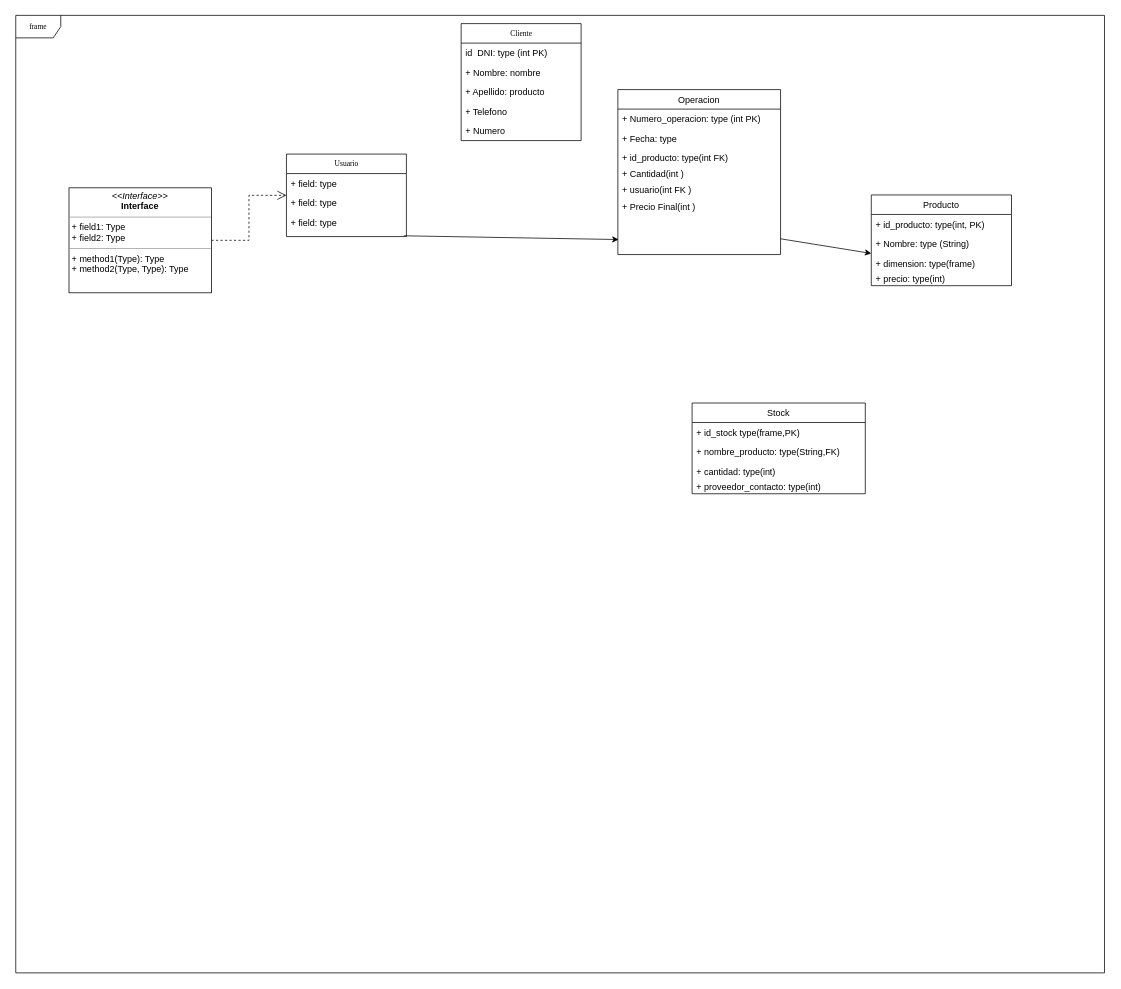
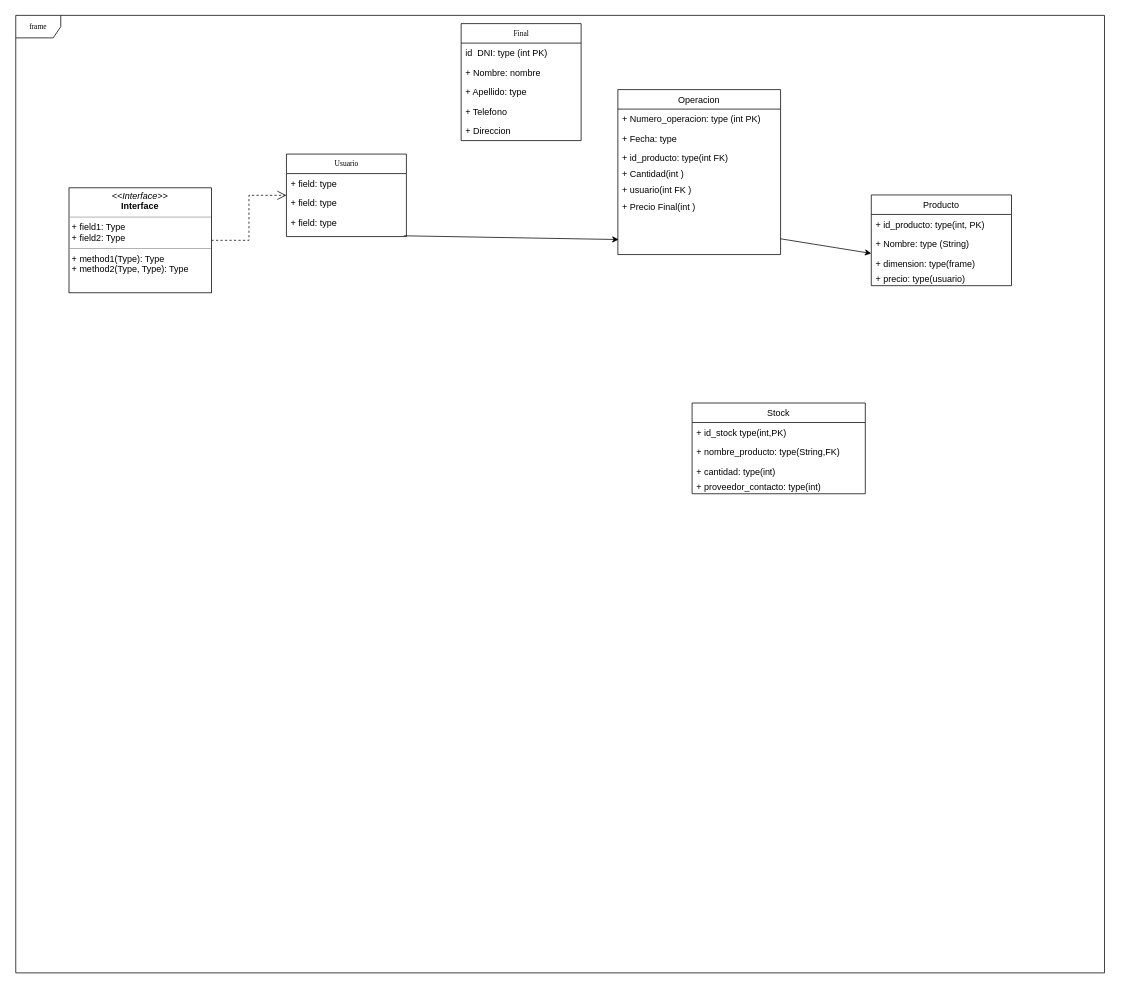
node "Cliente": label "Cliente" -> "Final"
node "+ Apellido: producto": label "+ Apellido: producto" -> "+ Apellido: type"
node "+ Numero": label "+ Numero" -> "+ Direccion"
node "+ precio: type(int)": label "+ precio: type(int)" -> "+ precio: type(usuario)"
node "+ id_stock type(frame,PK)": label "+ id_stock type(frame,PK)" -> "+ id_stock type(int,PK)"
